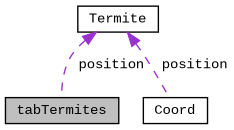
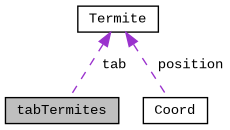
edge "tabTermites" -> "Termite": label " position" -> " tab"
